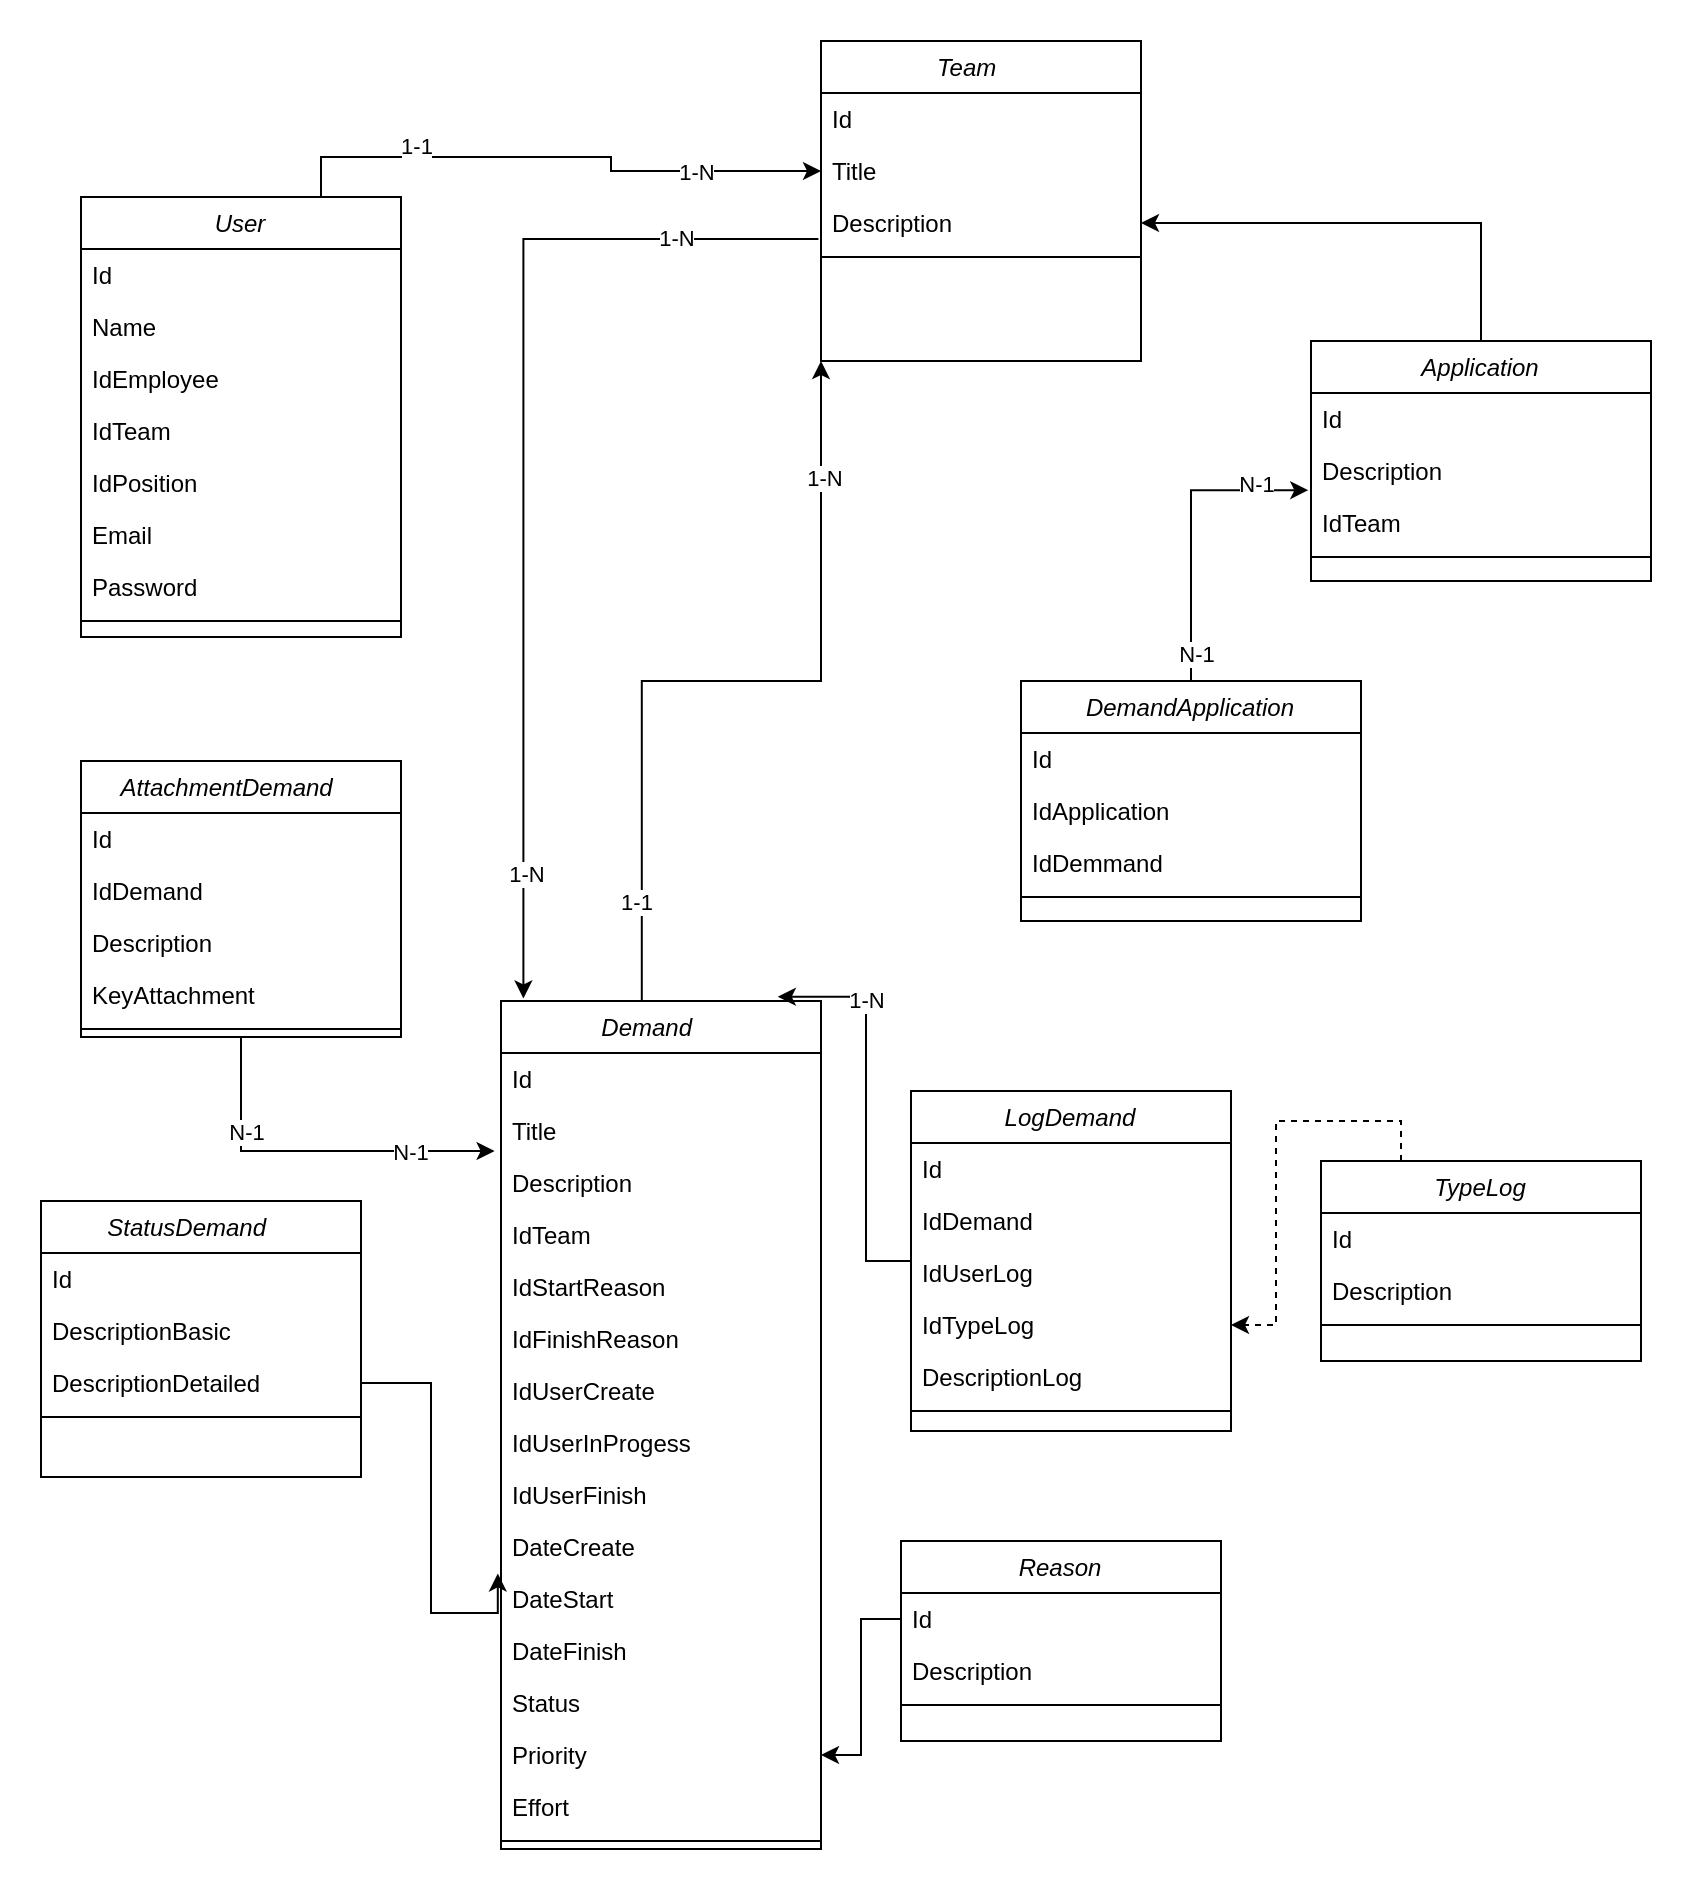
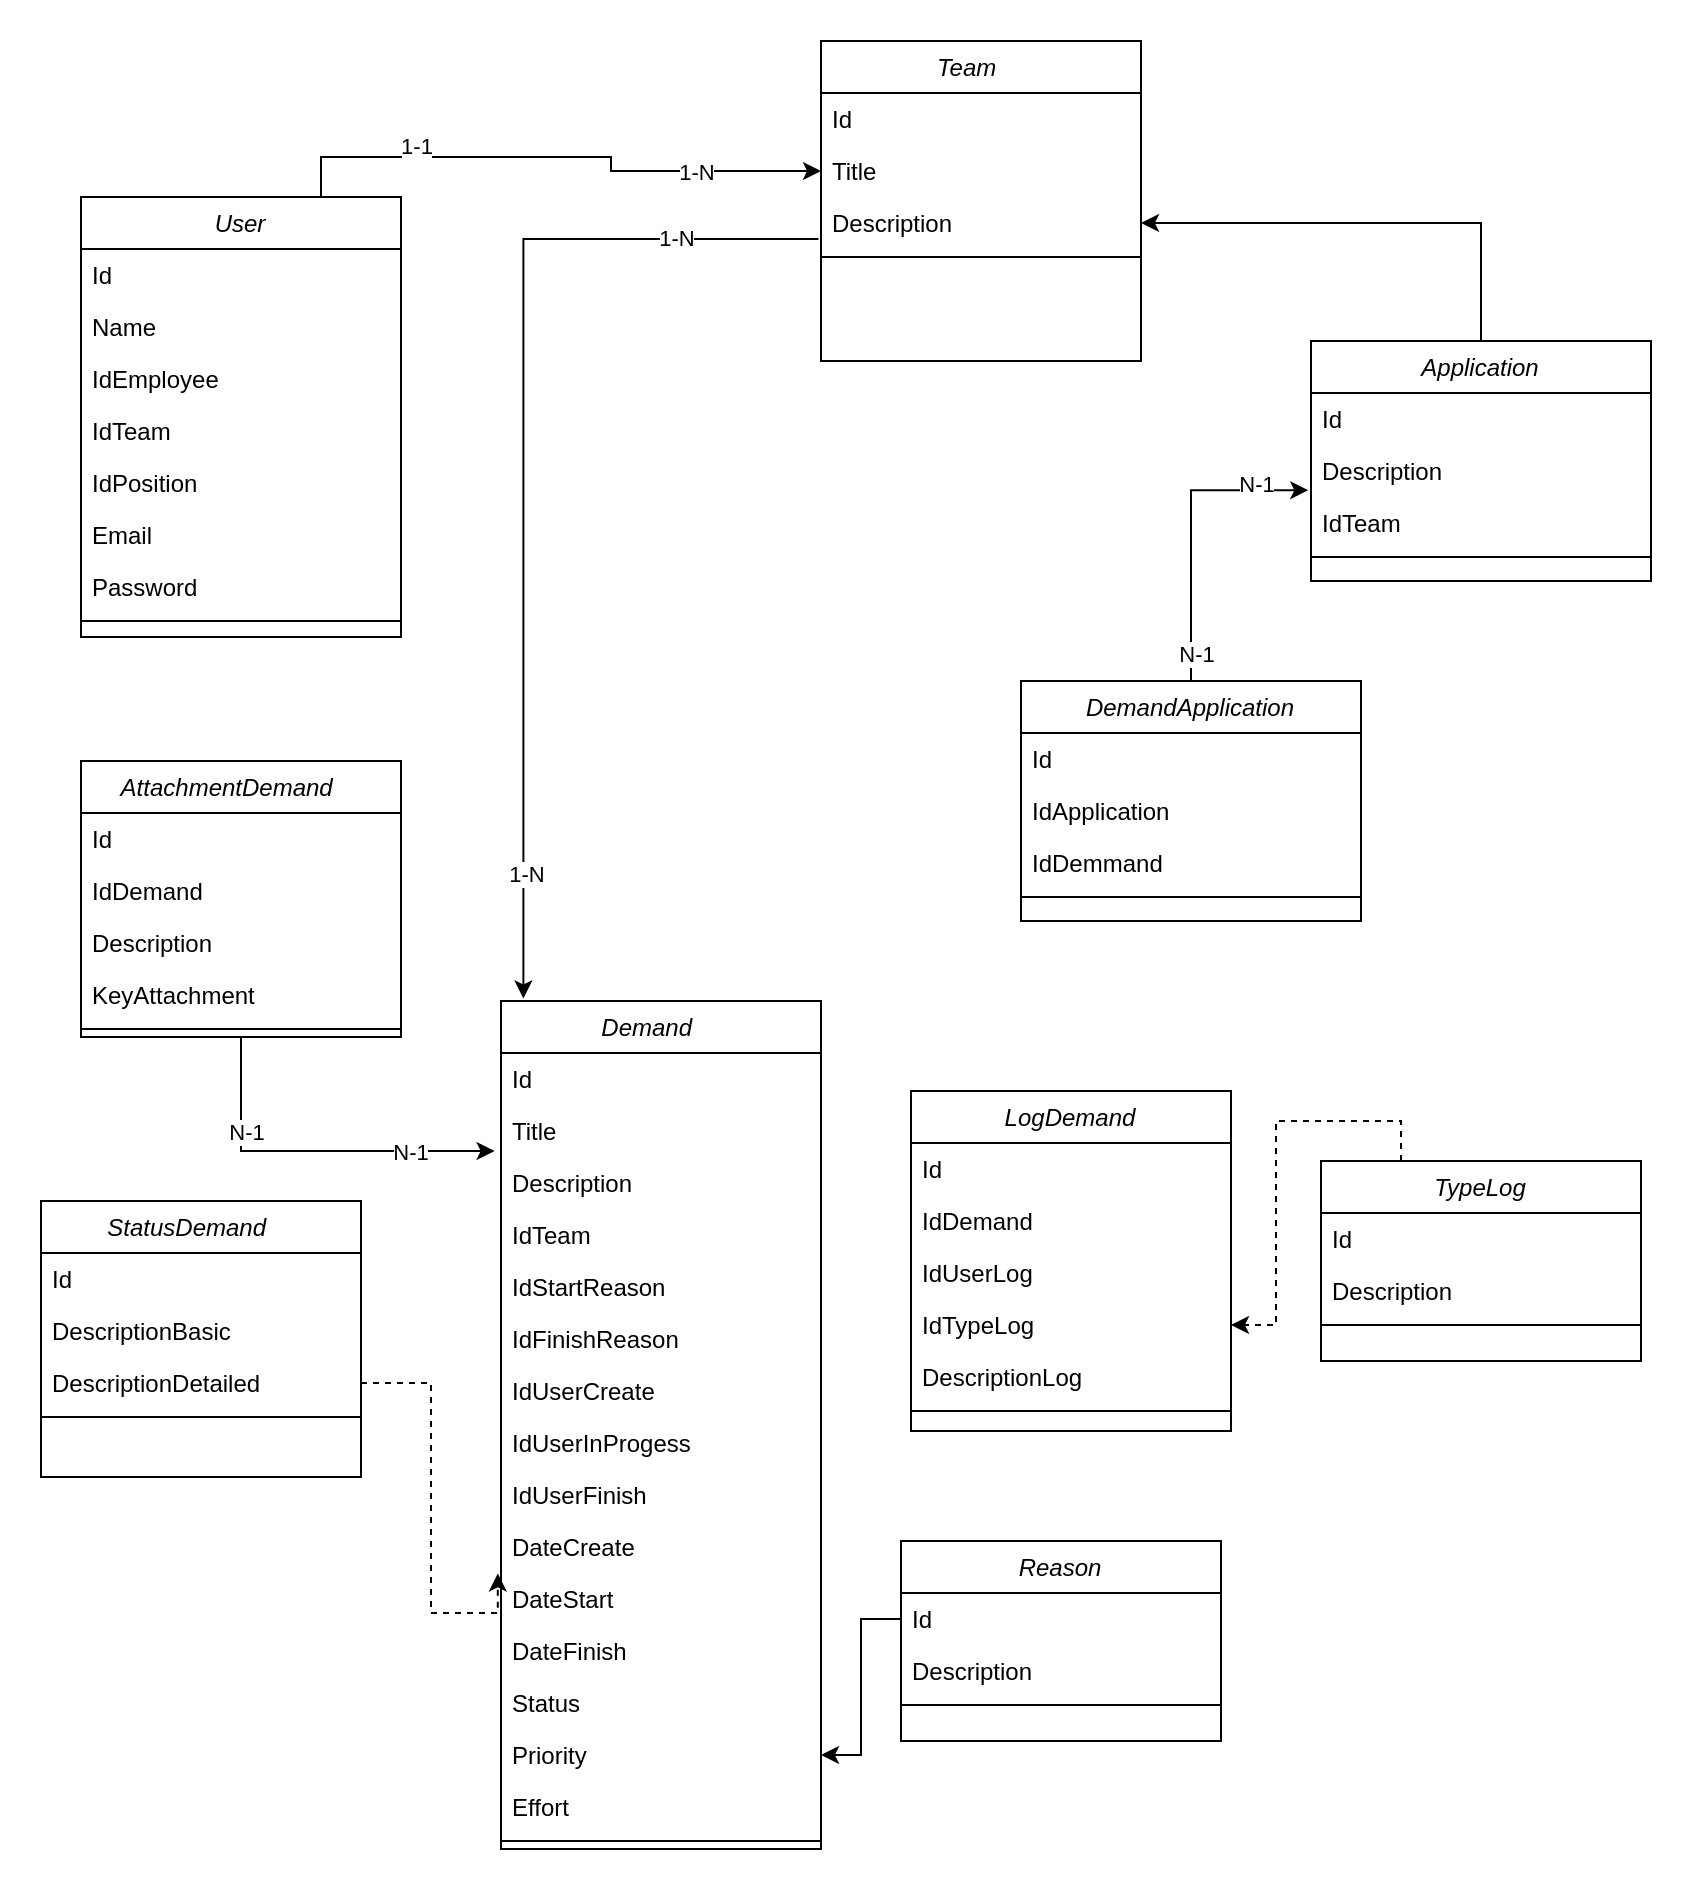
edge "Demand" -> "Team": removed, labels "1-1", "1-N"
edge "LogDemand" -> "Demand": removed, label "1-N"
edge "DescriptionDetailed" -> "DateCreate": style solid -> dashed
